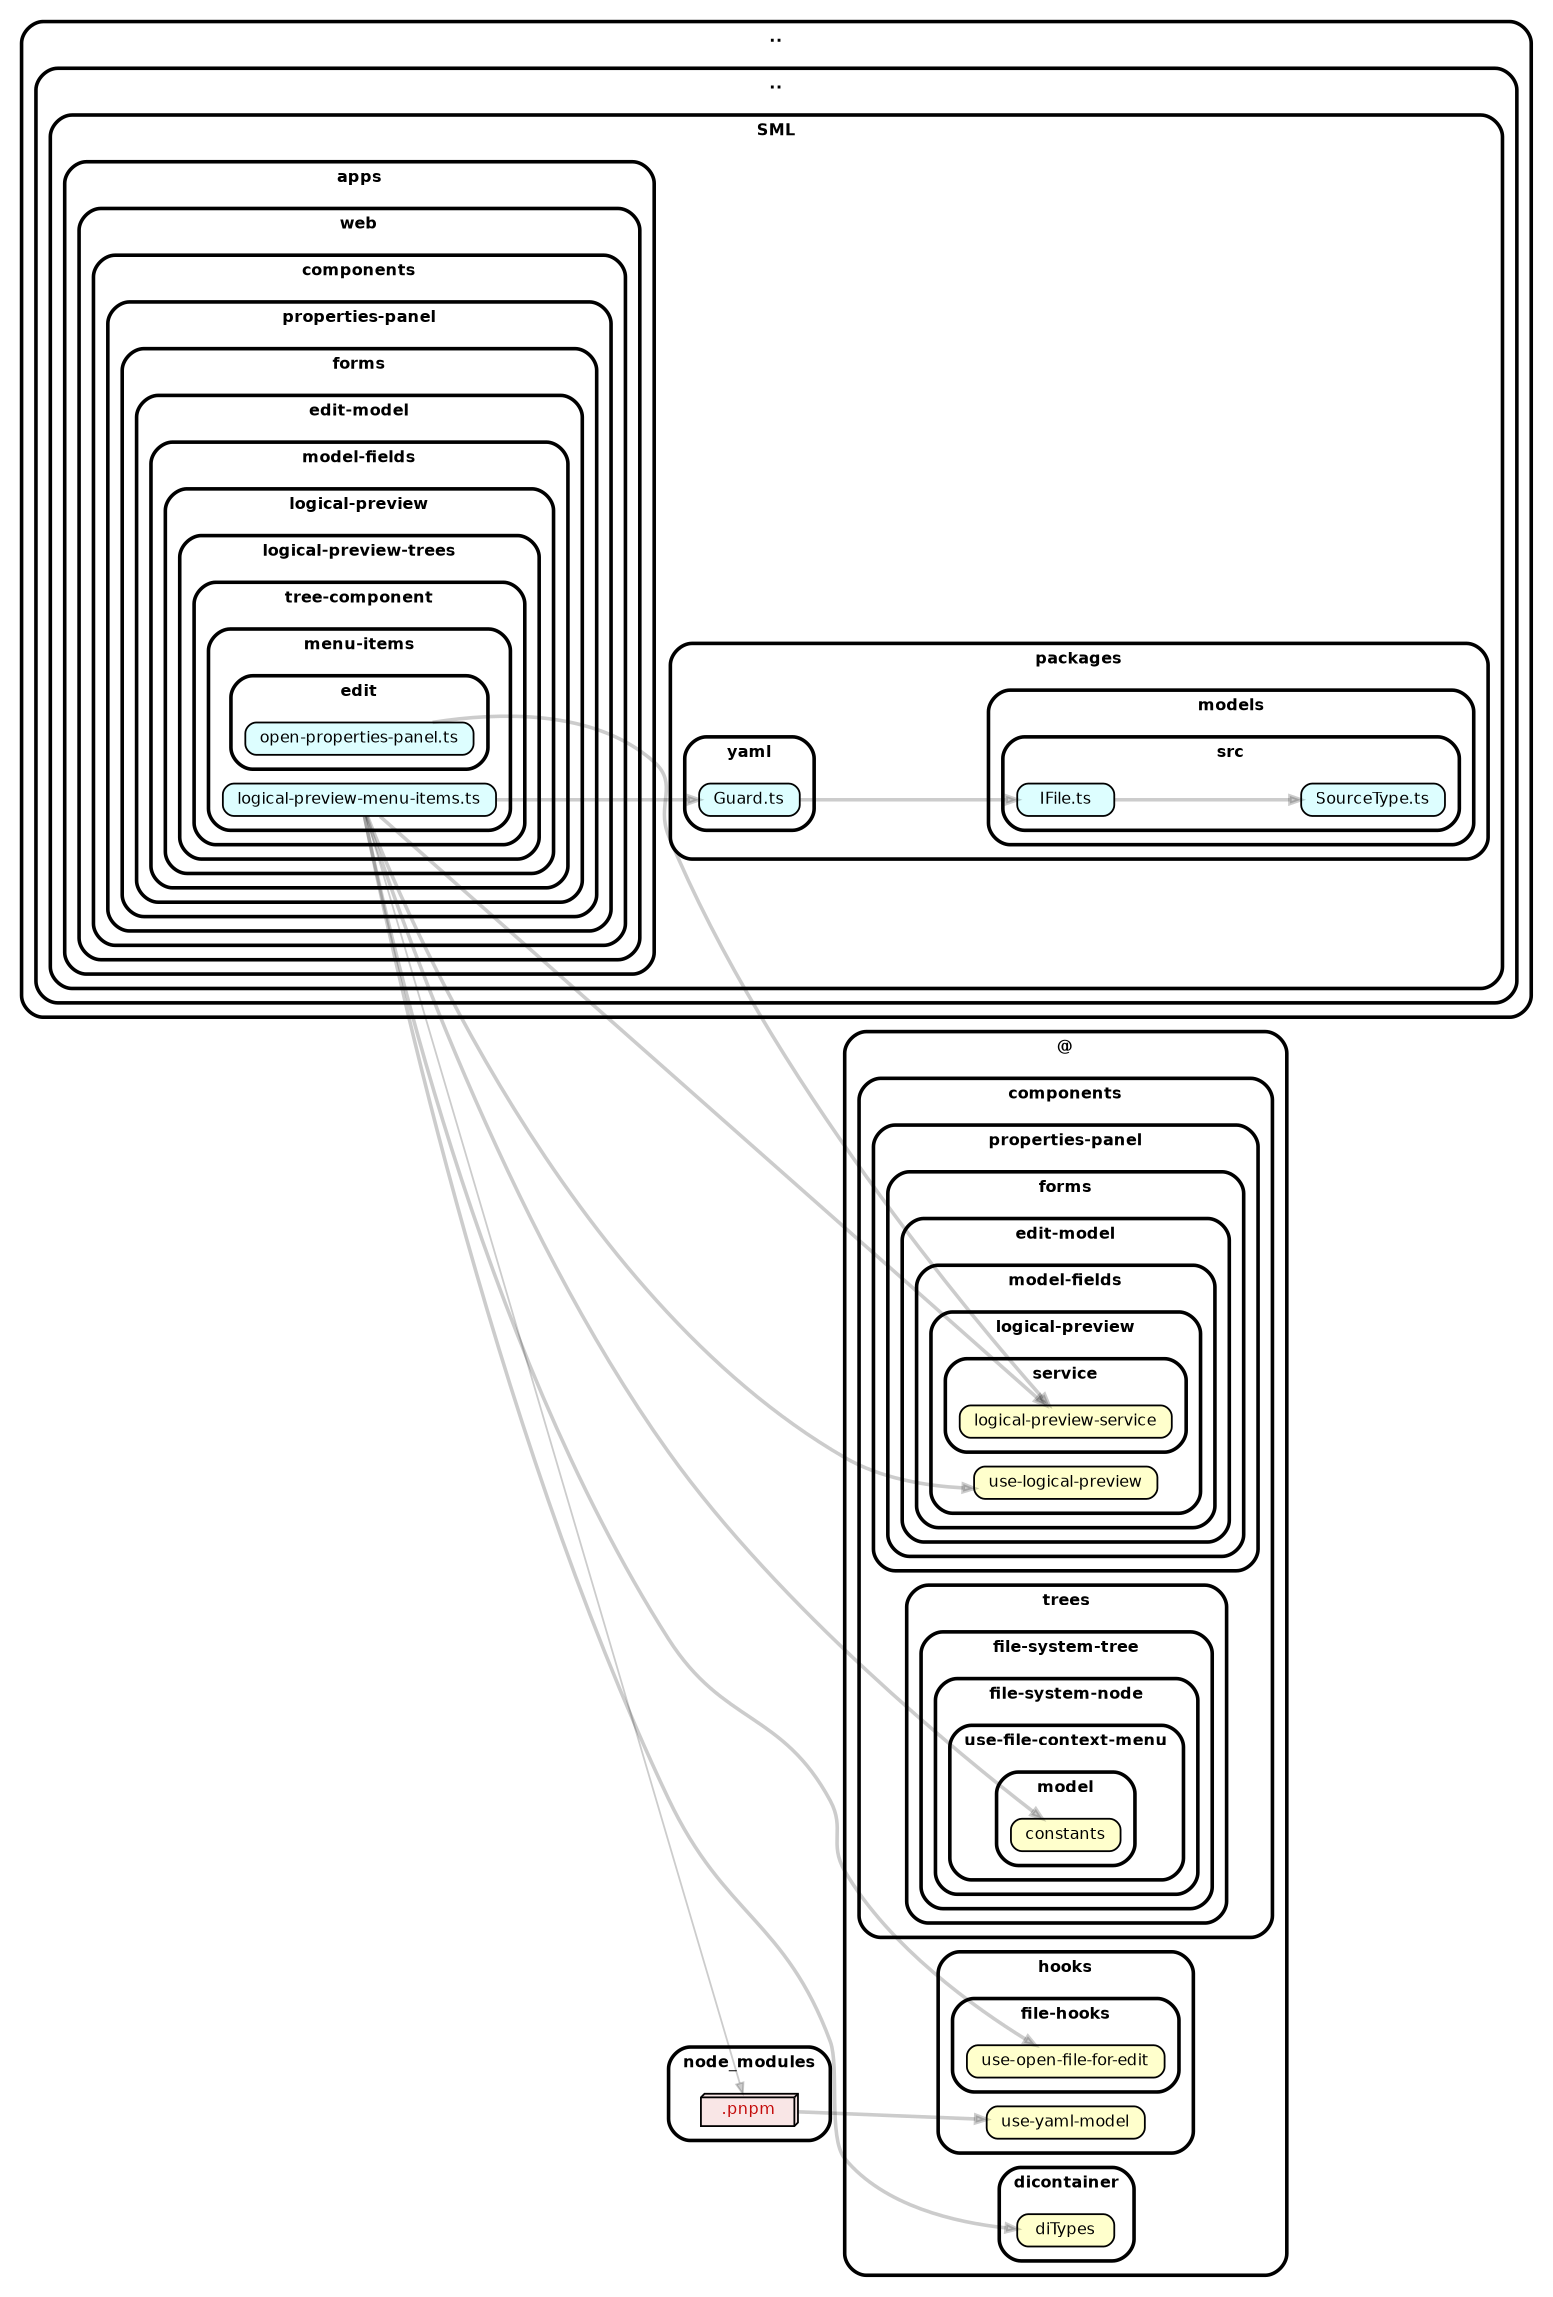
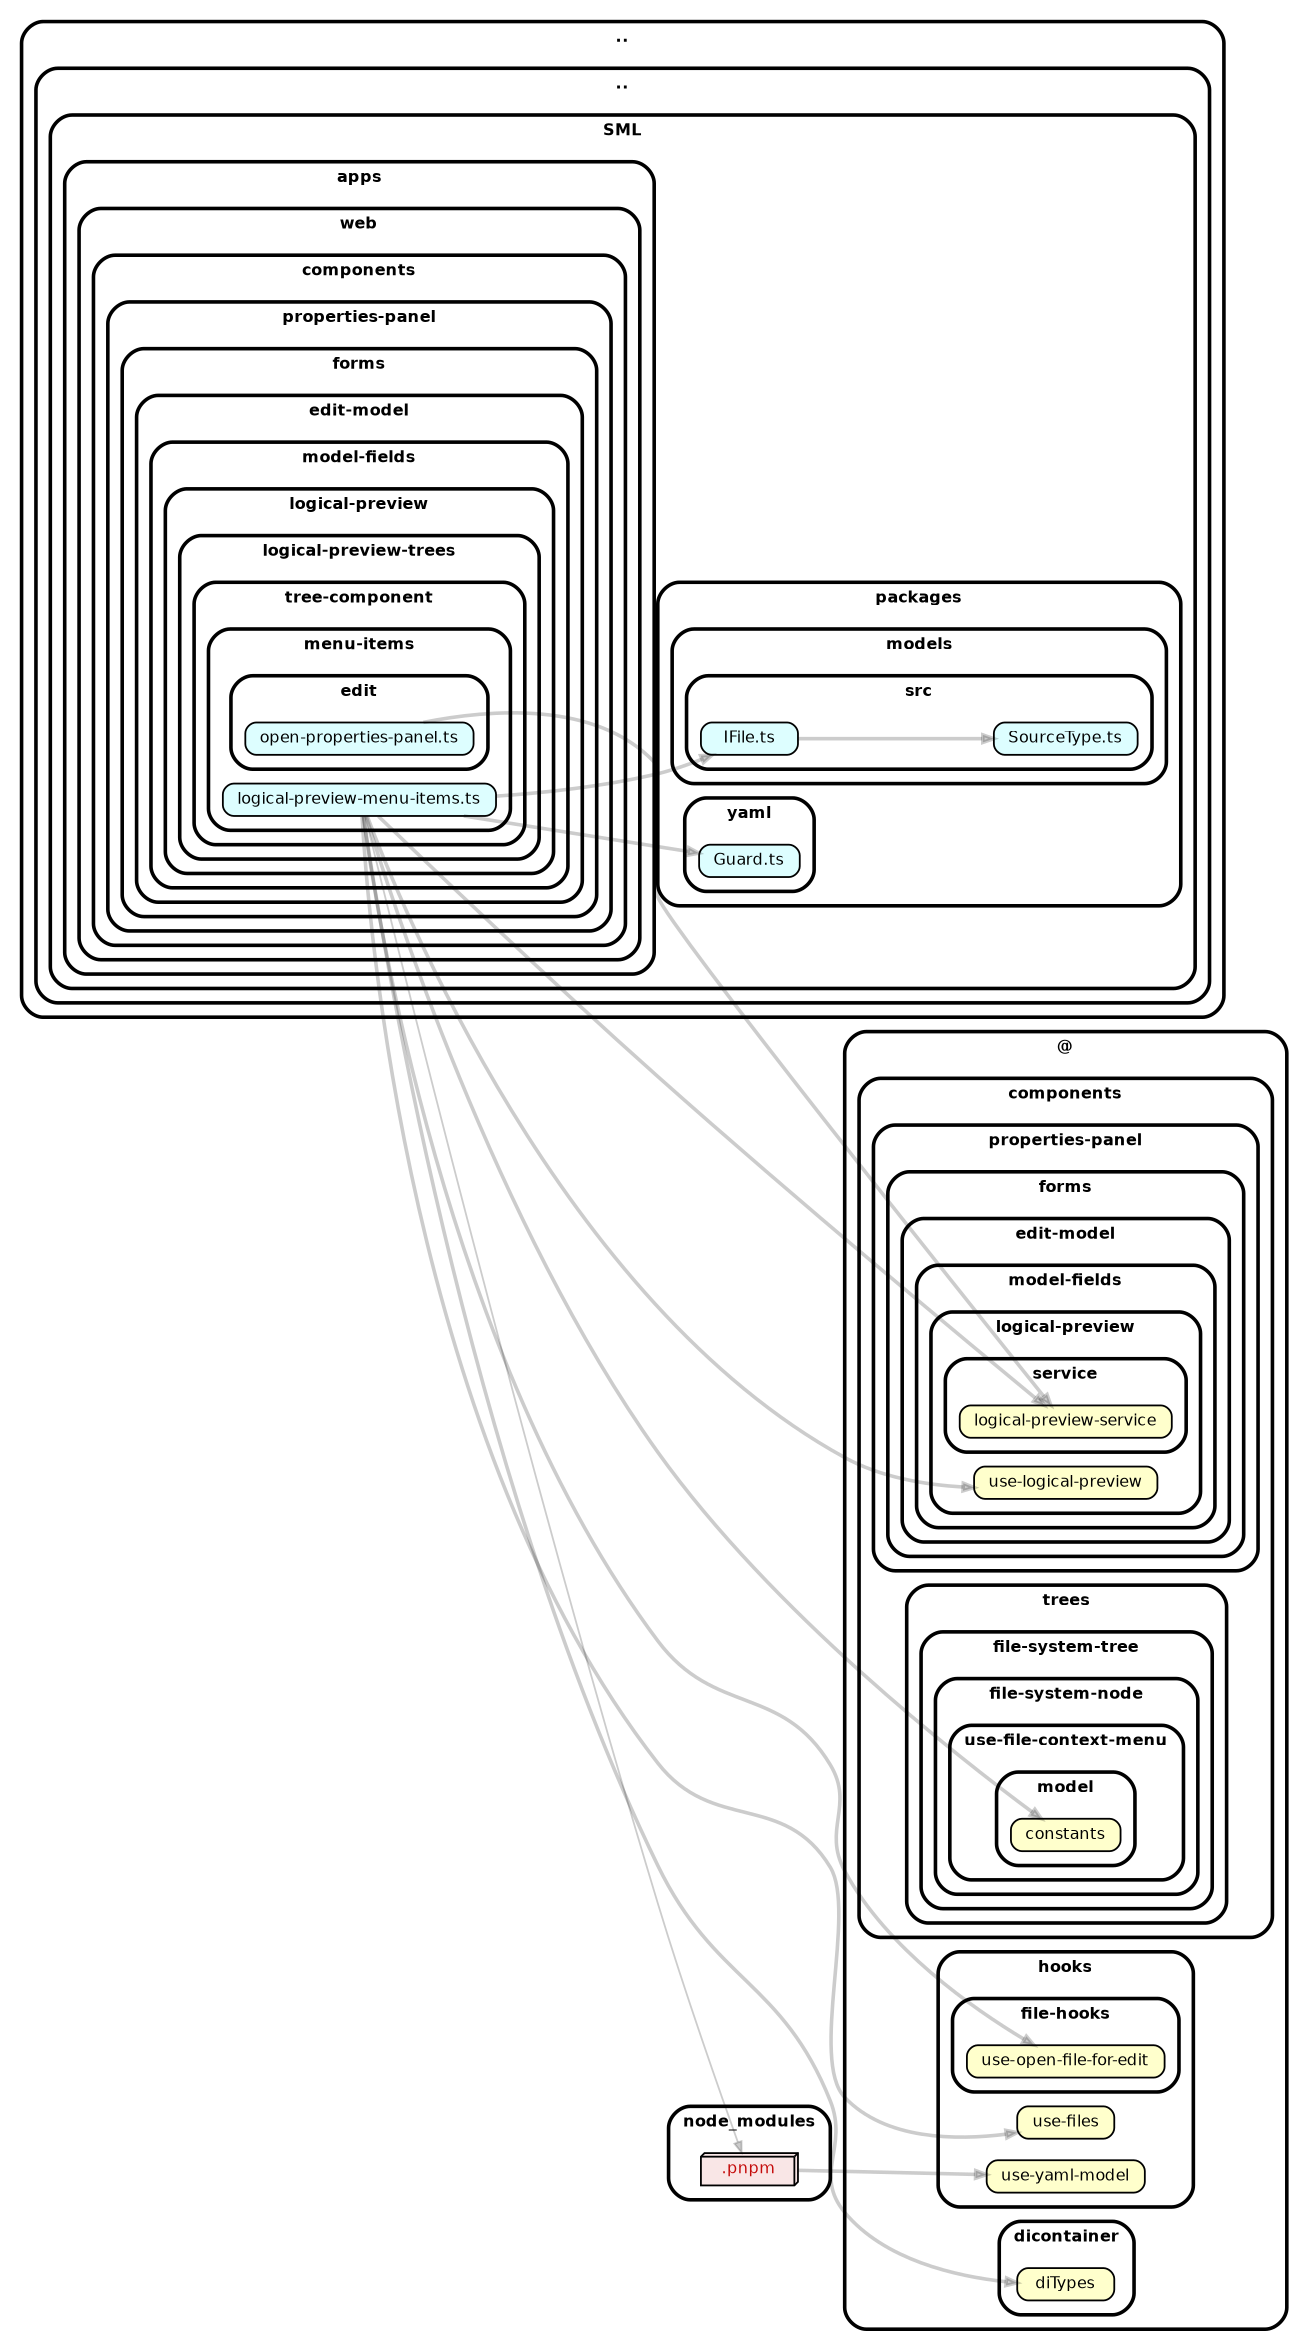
edge "Guard.ts" -> "IFile.ts": now "logical-preview-menu-items.ts" -> "IFile.ts"
node "use-files": added
